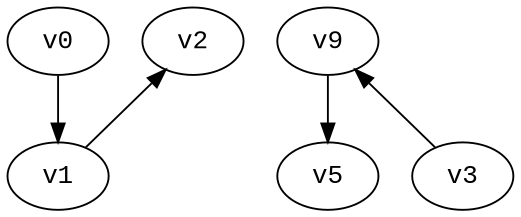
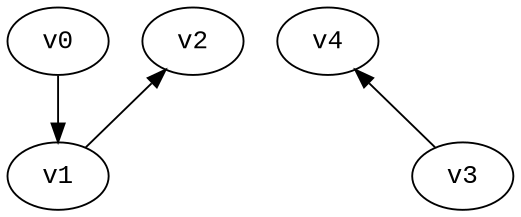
node "v9": label "v9" -> "v4"
node "v5": removed
